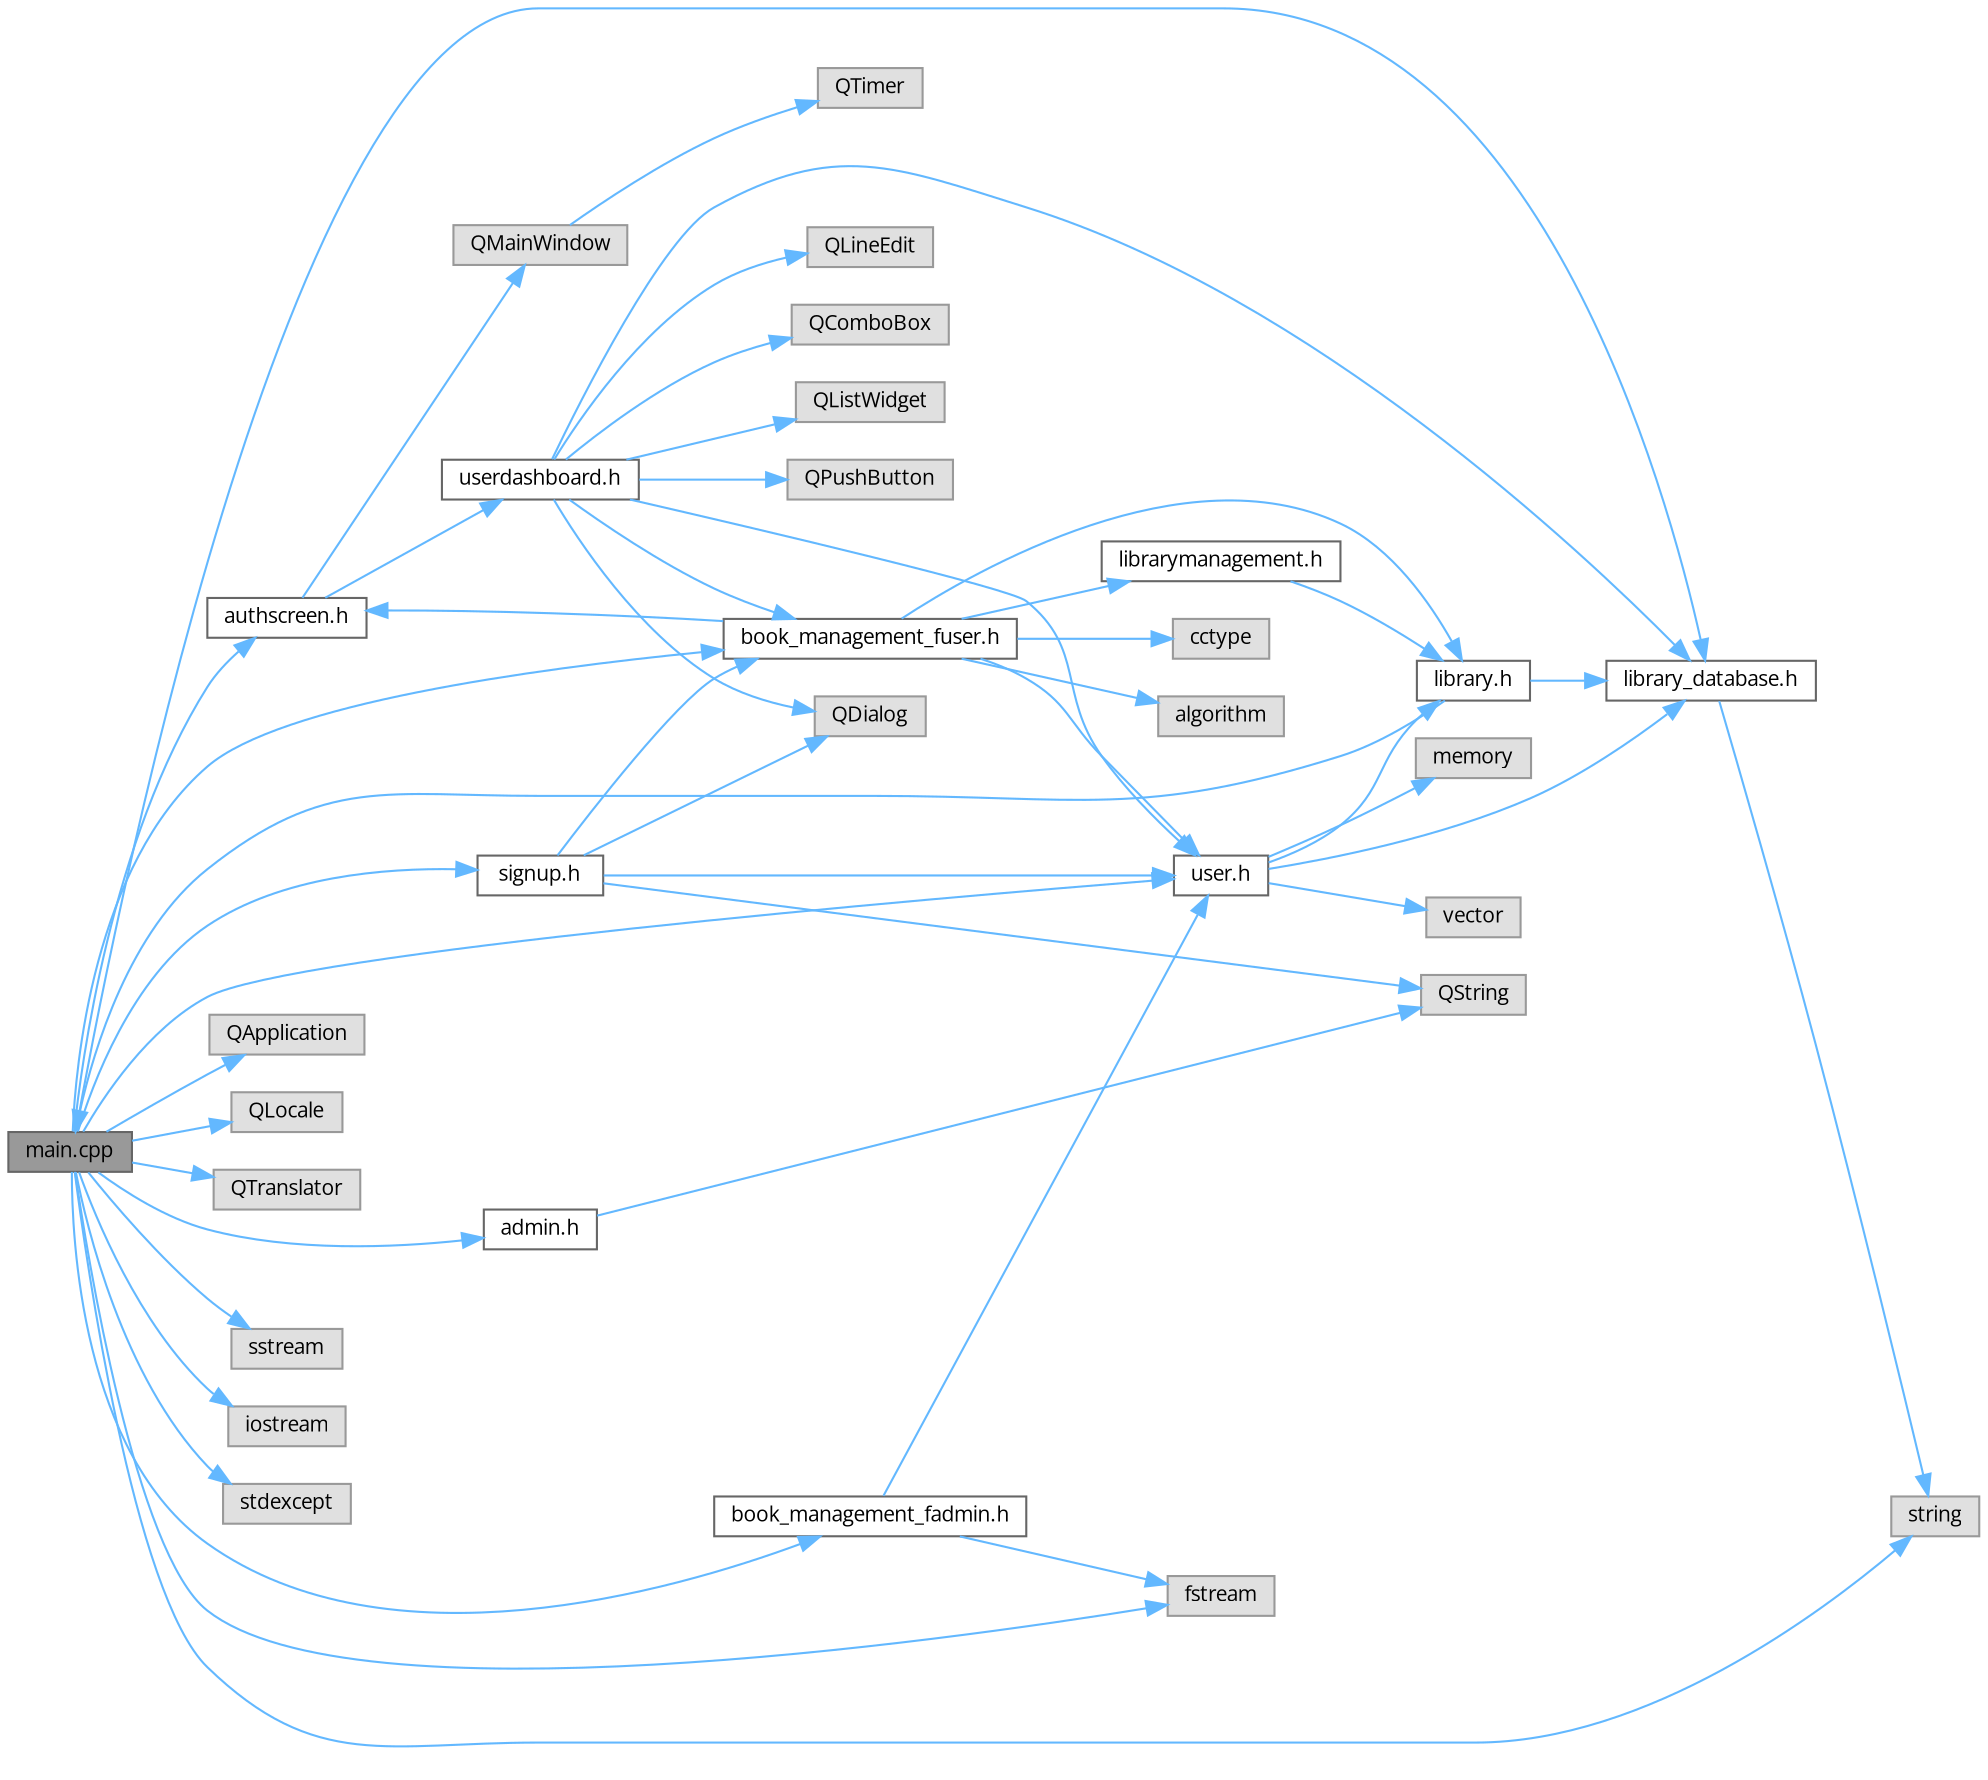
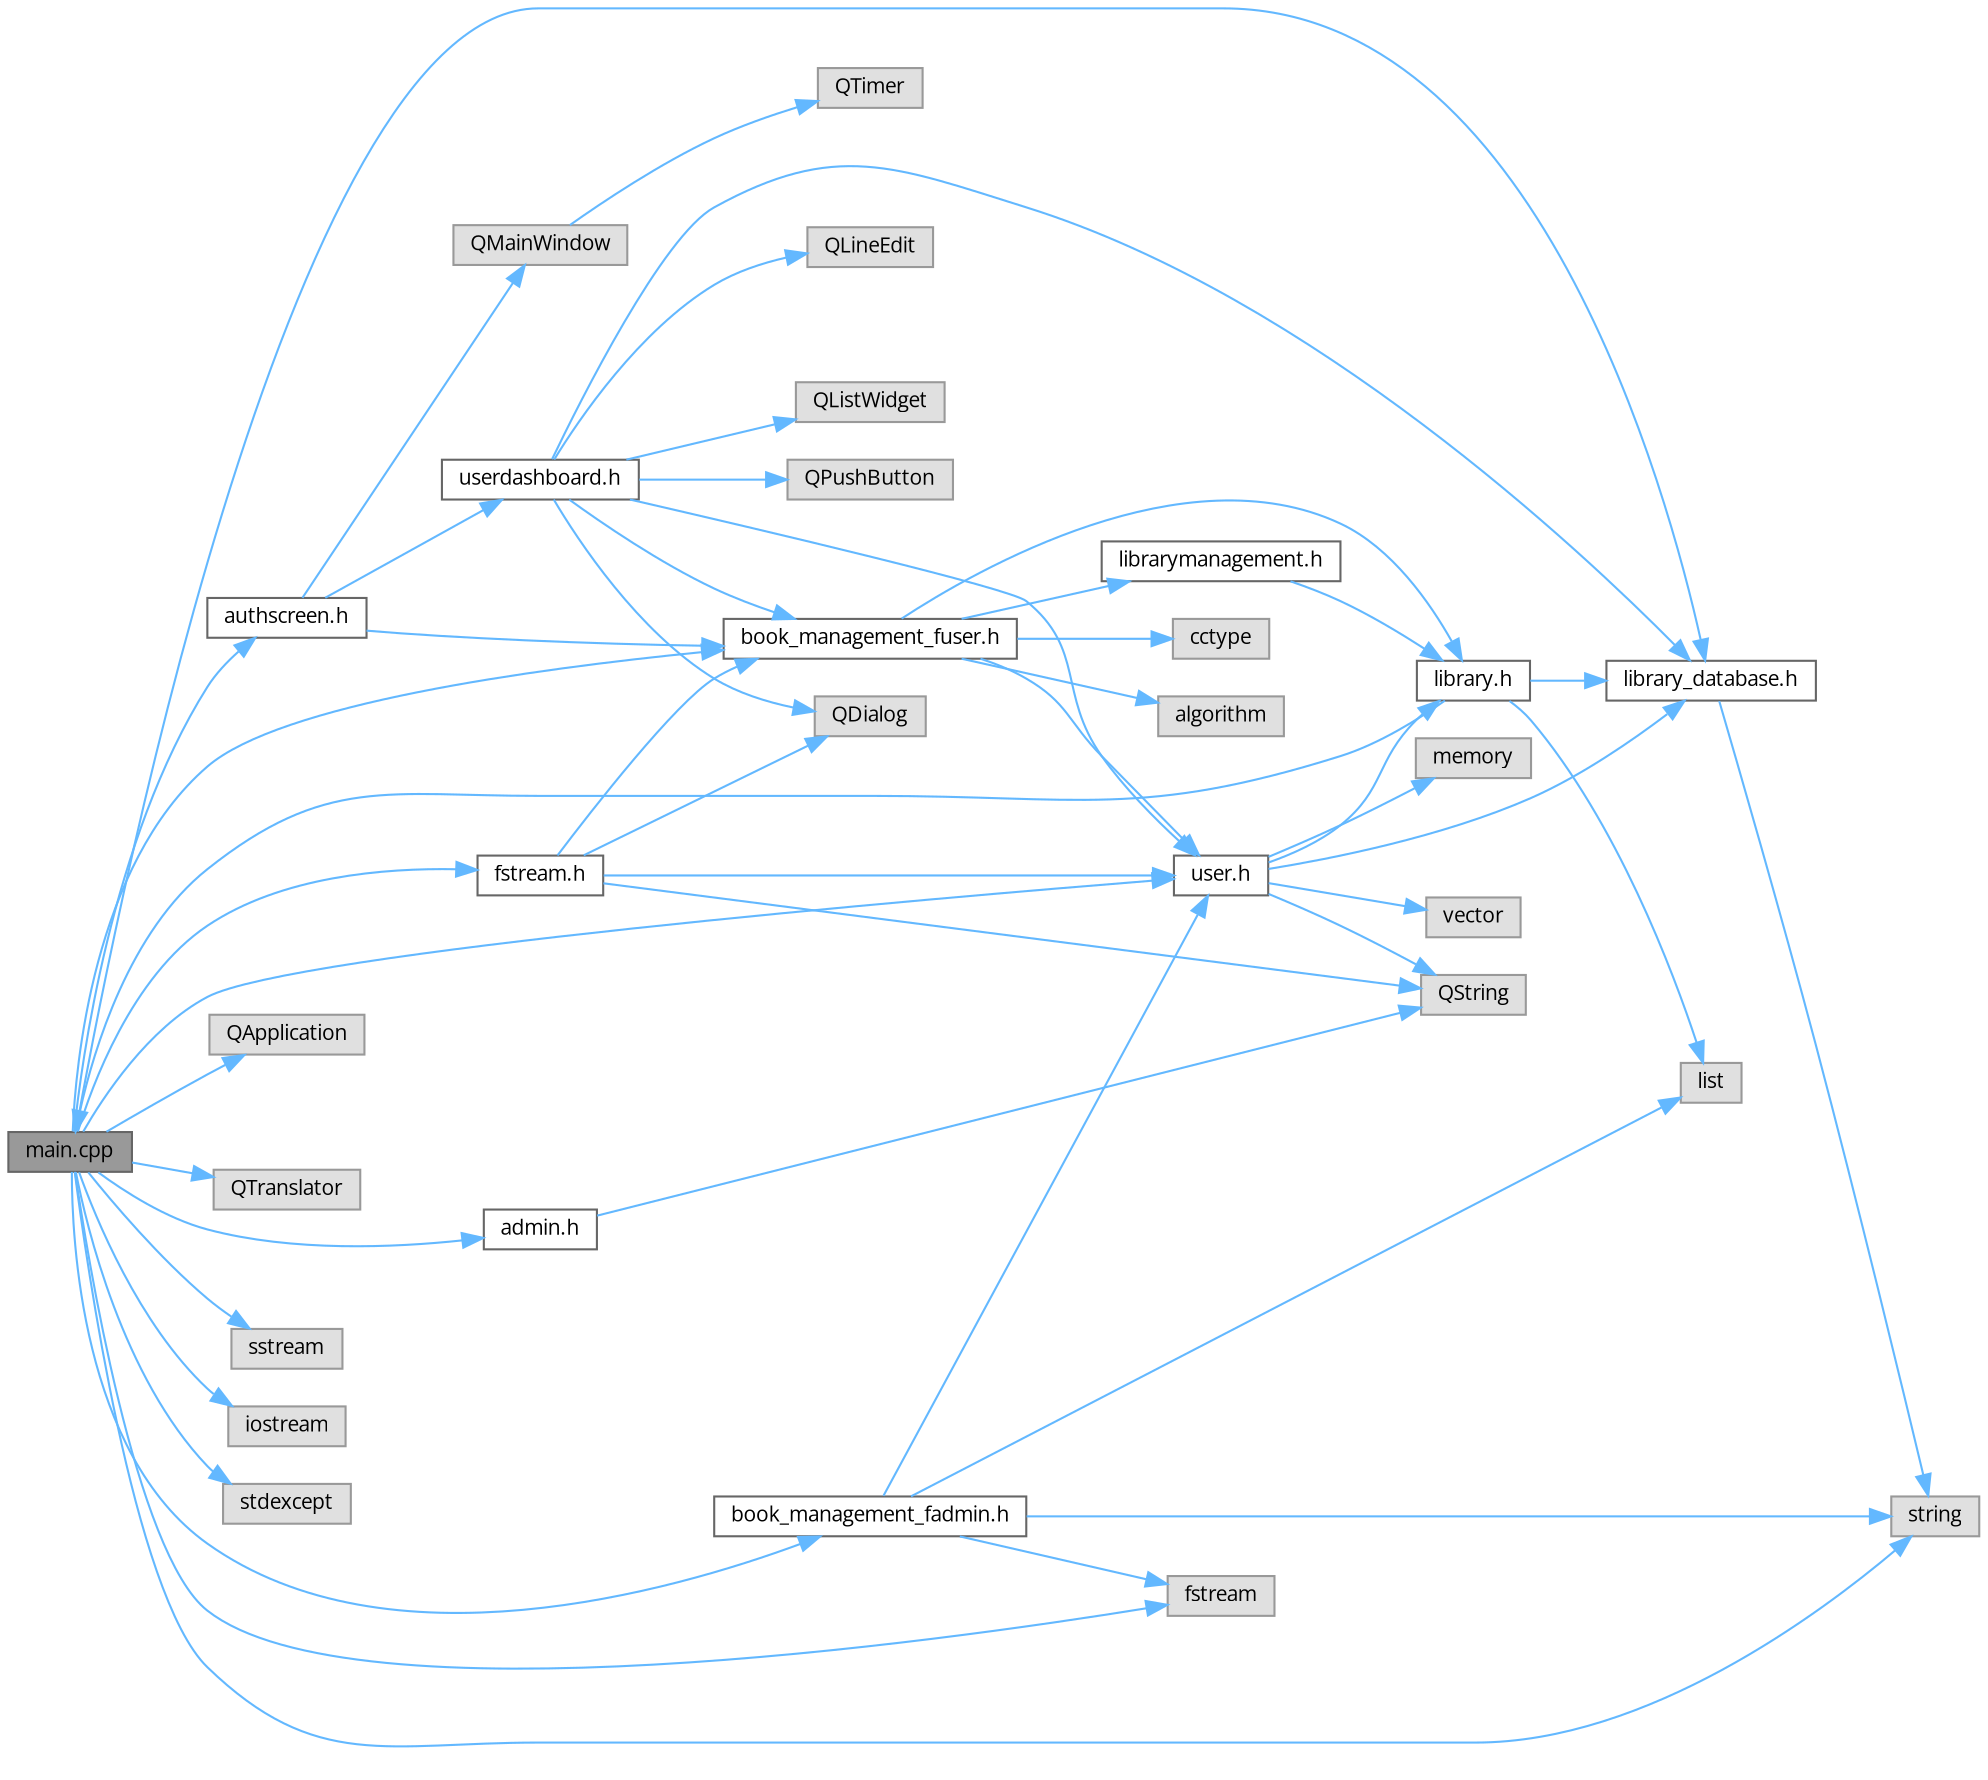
node "QComboBox": removed
edge "book_management_fuser.h" -> "authscreen.h": reversed
node "signup.h": label "signup.h" -> "fstream.h"
edge "user.h" -> "QString": added
node "list": added
node "QLocale": removed
edge "book_management_fadmin.h" -> "string": added
